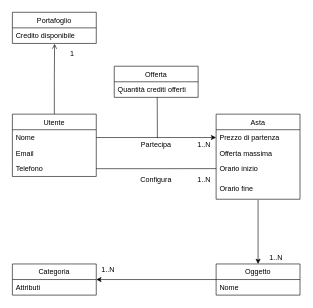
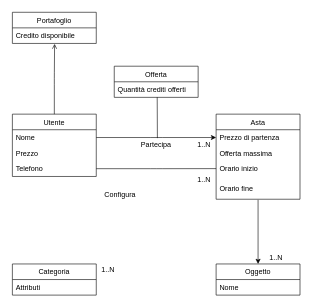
node "1": removed
node "Email": label "Email" -> "Prezzo"
node "Configura": moved (156, 180) -> (120, 195)
edge "Oggetto" -> "Categoria": removed
